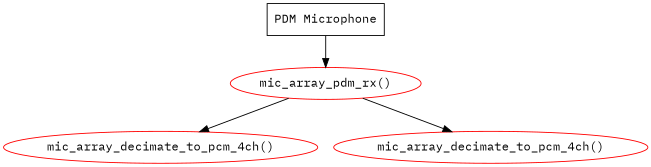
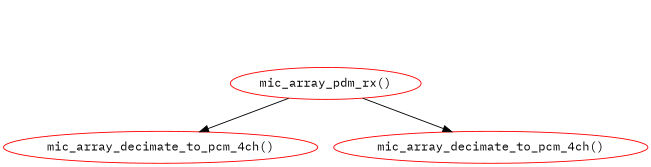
node "PDM Microphone": removed
